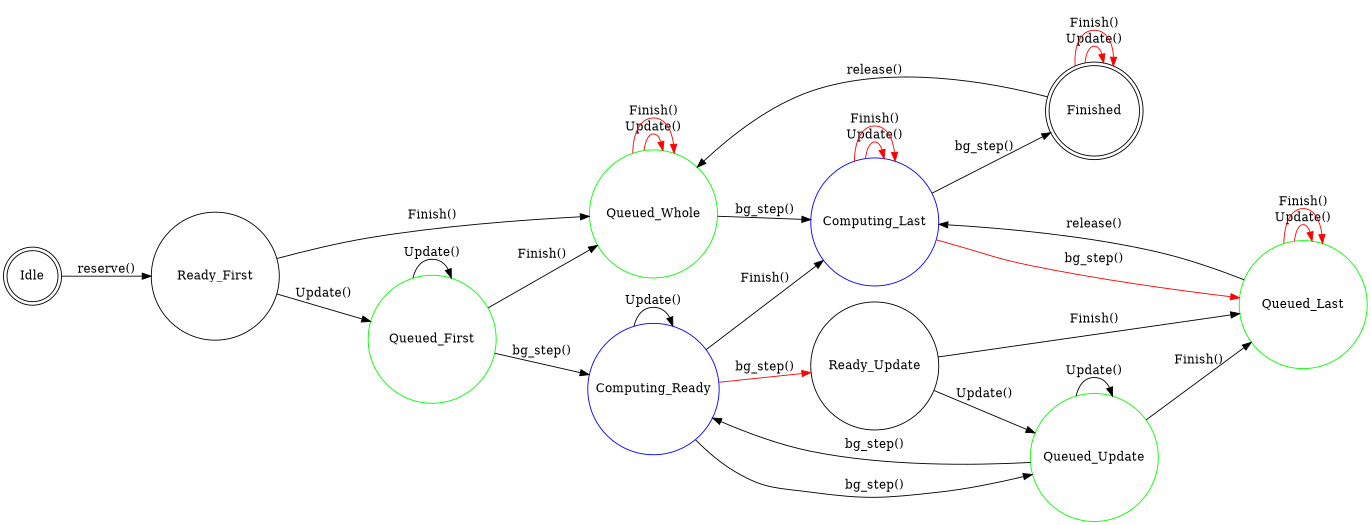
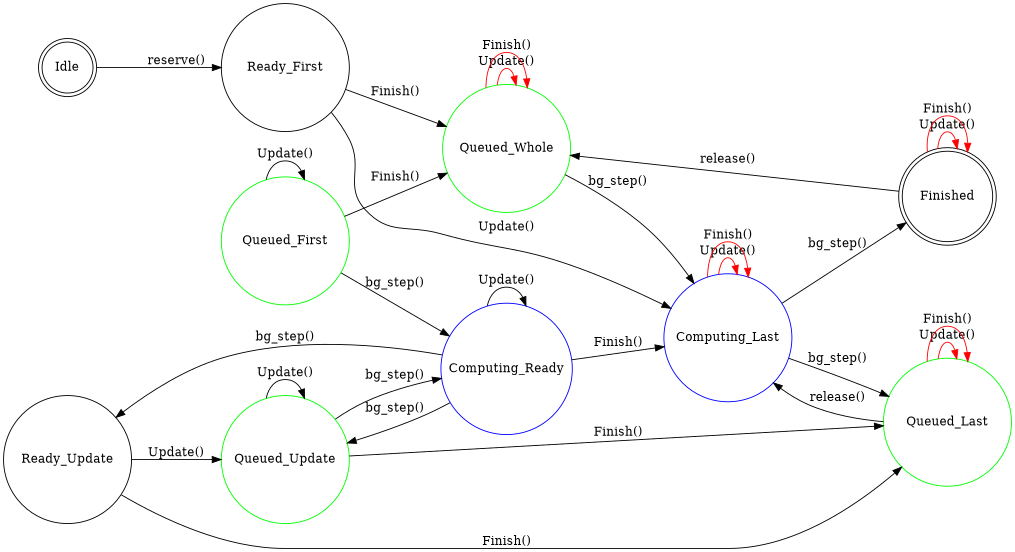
edge "Computing_Last" -> "Queued_Last": color red -> black
edge "Ready_First" -> "Queued_First": now "Ready_First" -> "Computing_Last"
edge "Computing_Ready" -> "Ready_Update": color red -> black
